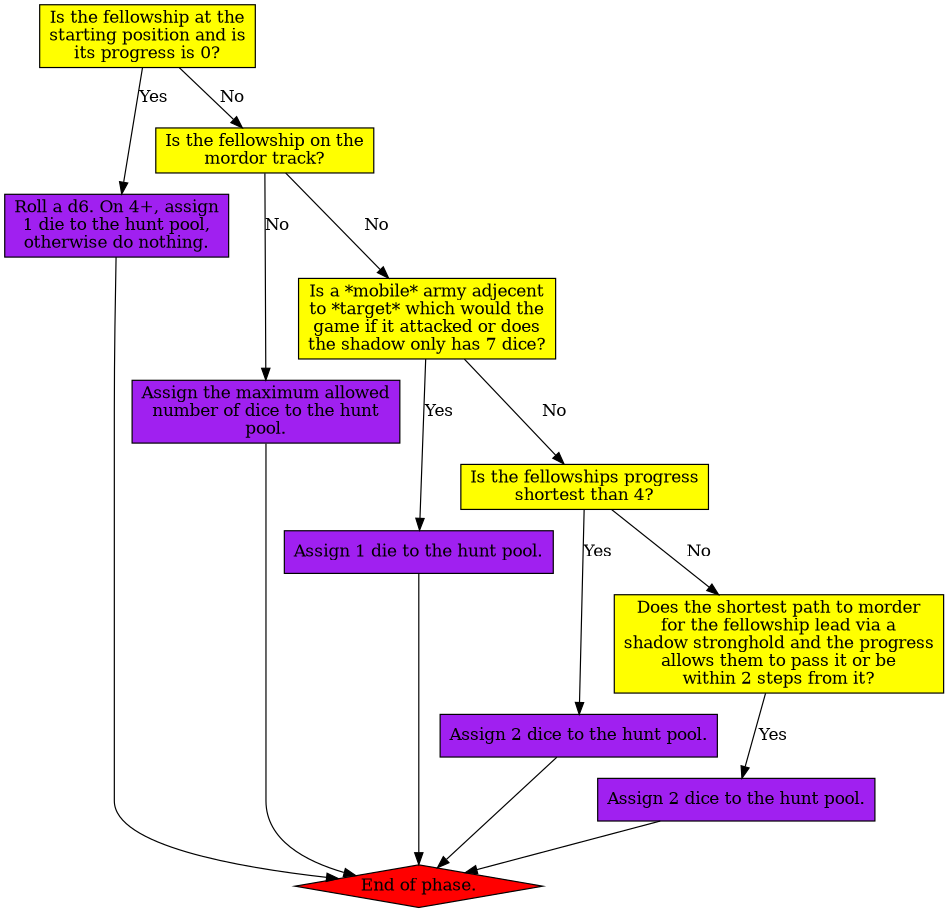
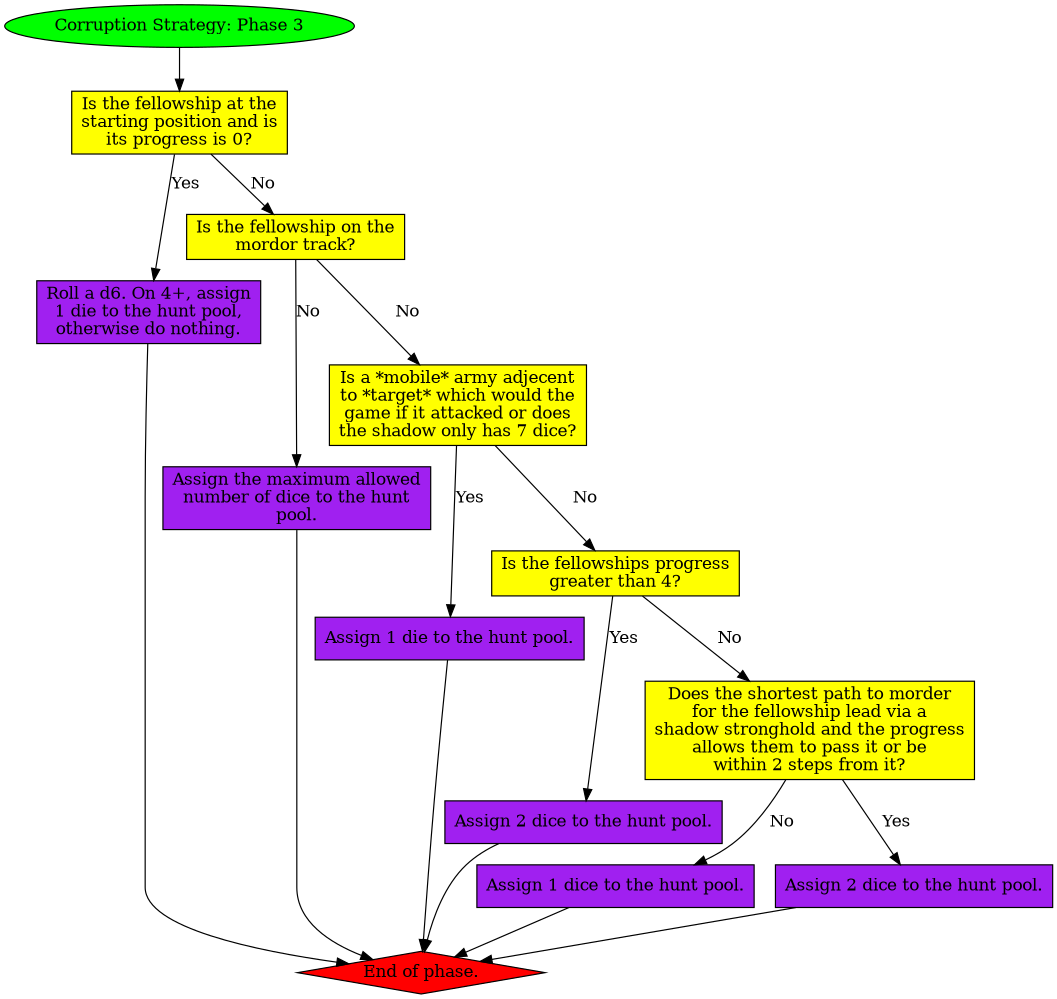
node "Corruption Strategy: Phase 3": added
node "Is the fellowships progress shortest than 4?": label "Is the fellowships progress shortest than 4?" -> "Is the fellowships progress greater than 4?"
node "Assign 1 dice to the hunt pool.": added
